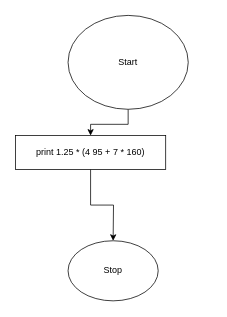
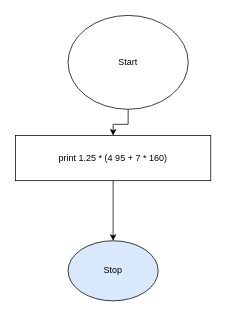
node "print 1.25 * (4 95 + 7 * 160)": size 150x34 -> 195x45
node "Stop": fillcolor #ffffff -> #dae8fc
